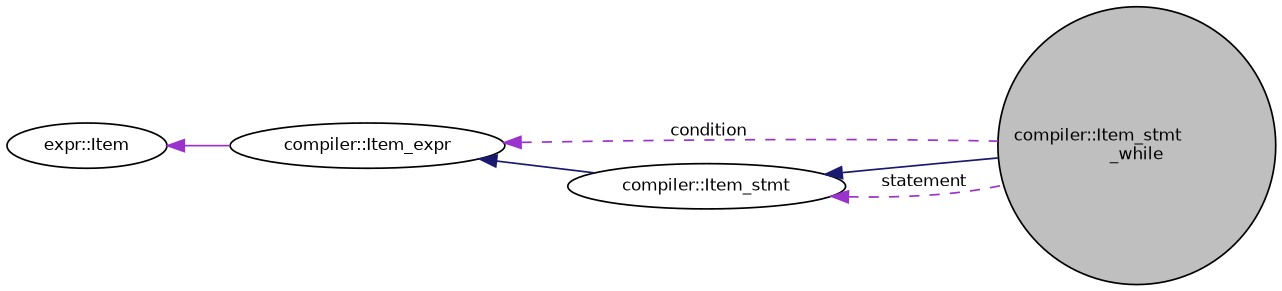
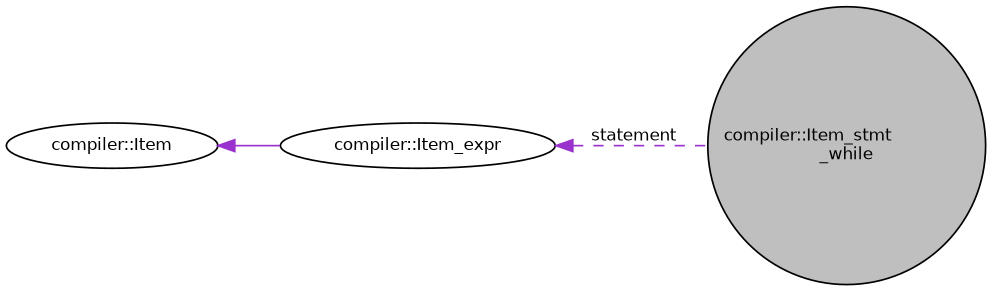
edge "compiler::Item_stmt _while" -> "compiler::Item_expr": label " condition" -> " statement"
node "expr::Item": label "expr::Item" -> "compiler::Item"
node "compiler::Item_stmt": removed
